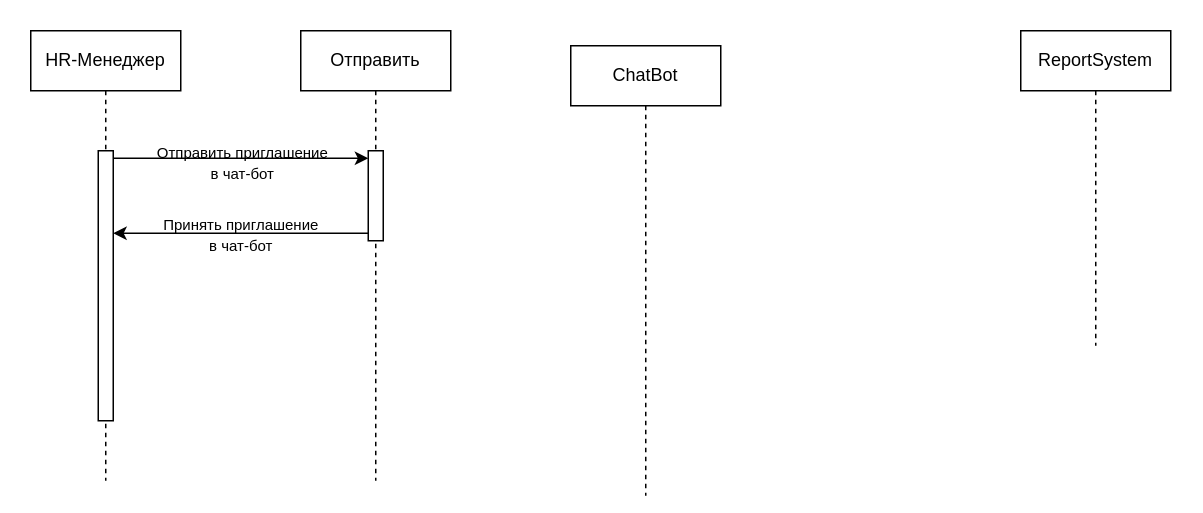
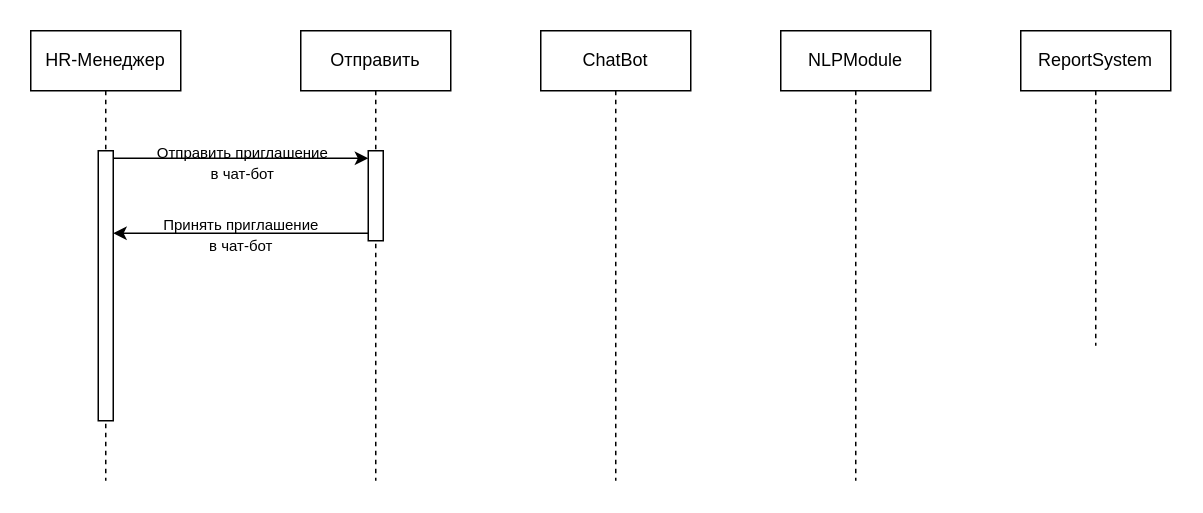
node "NLPModule": added
node "ChatBot": moved (646, 271) -> (616, 256)
